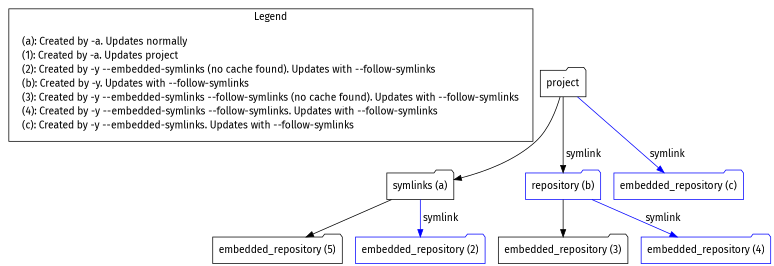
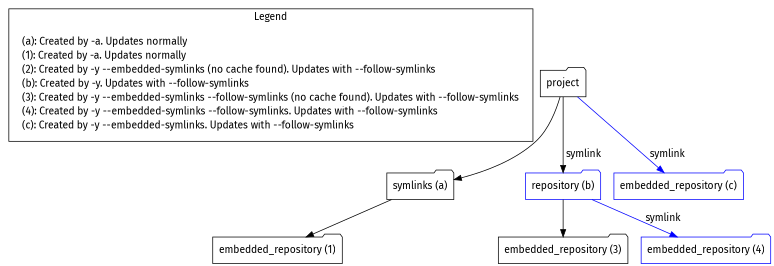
node "(a): Created by -a. Updates normally": text "(1): Created by -a. Updates project" -> "(1): Created by -a. Updates normally"
node "embedded_repository (5)": label "embedded_repository (5)" -> "embedded_repository (1)"
node "embedded_repository (2)": removed
